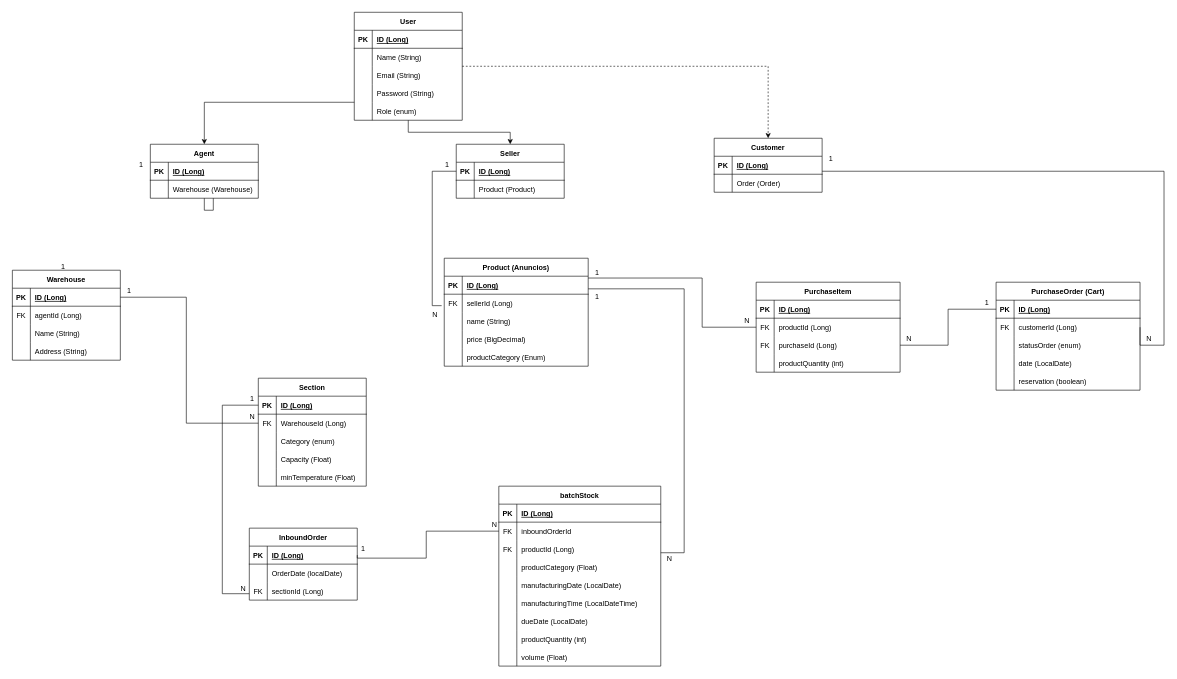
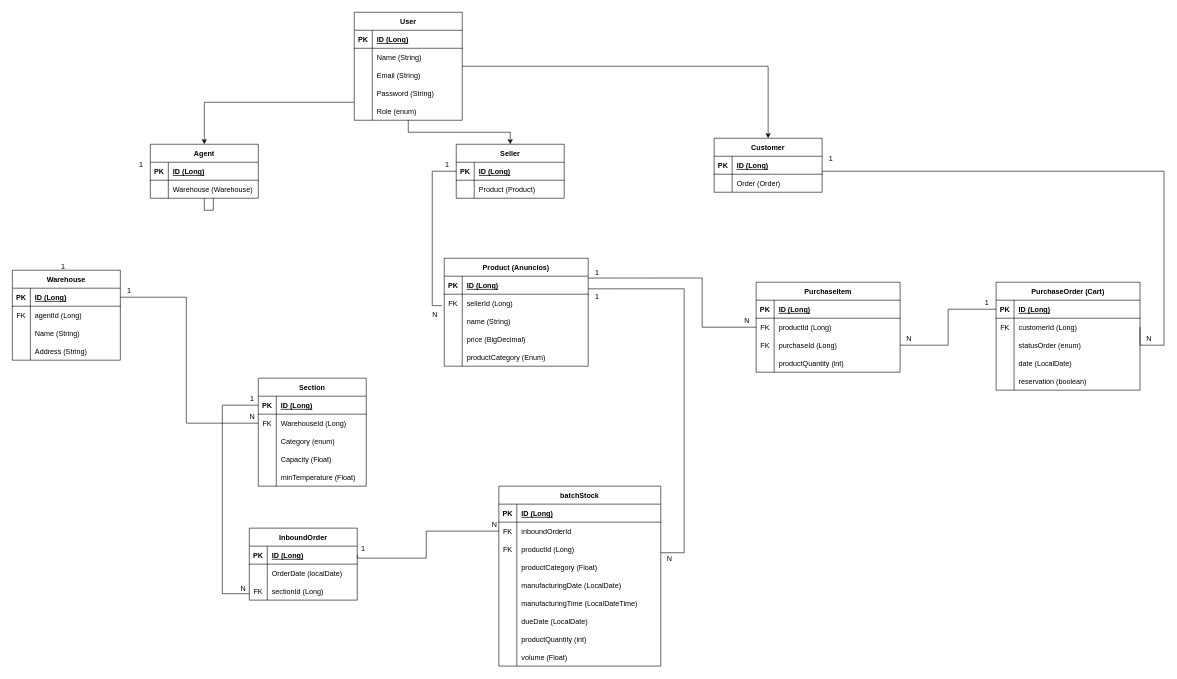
edge "User" -> "Customer": style dashed -> solid
